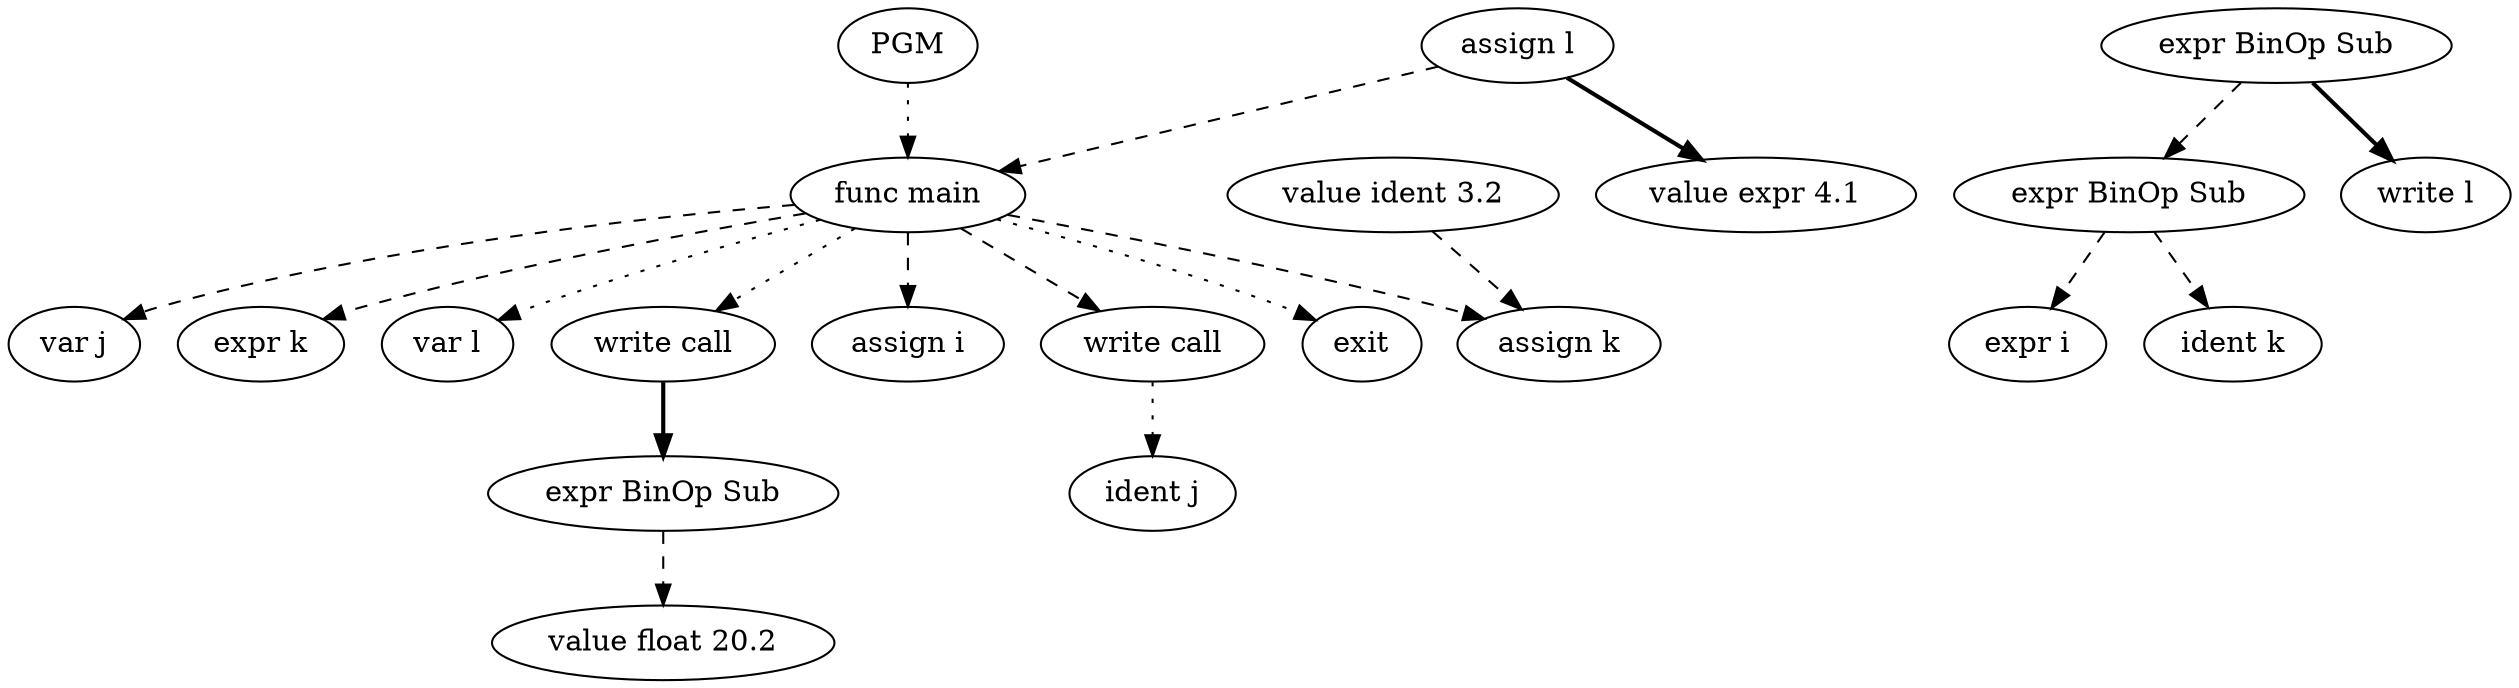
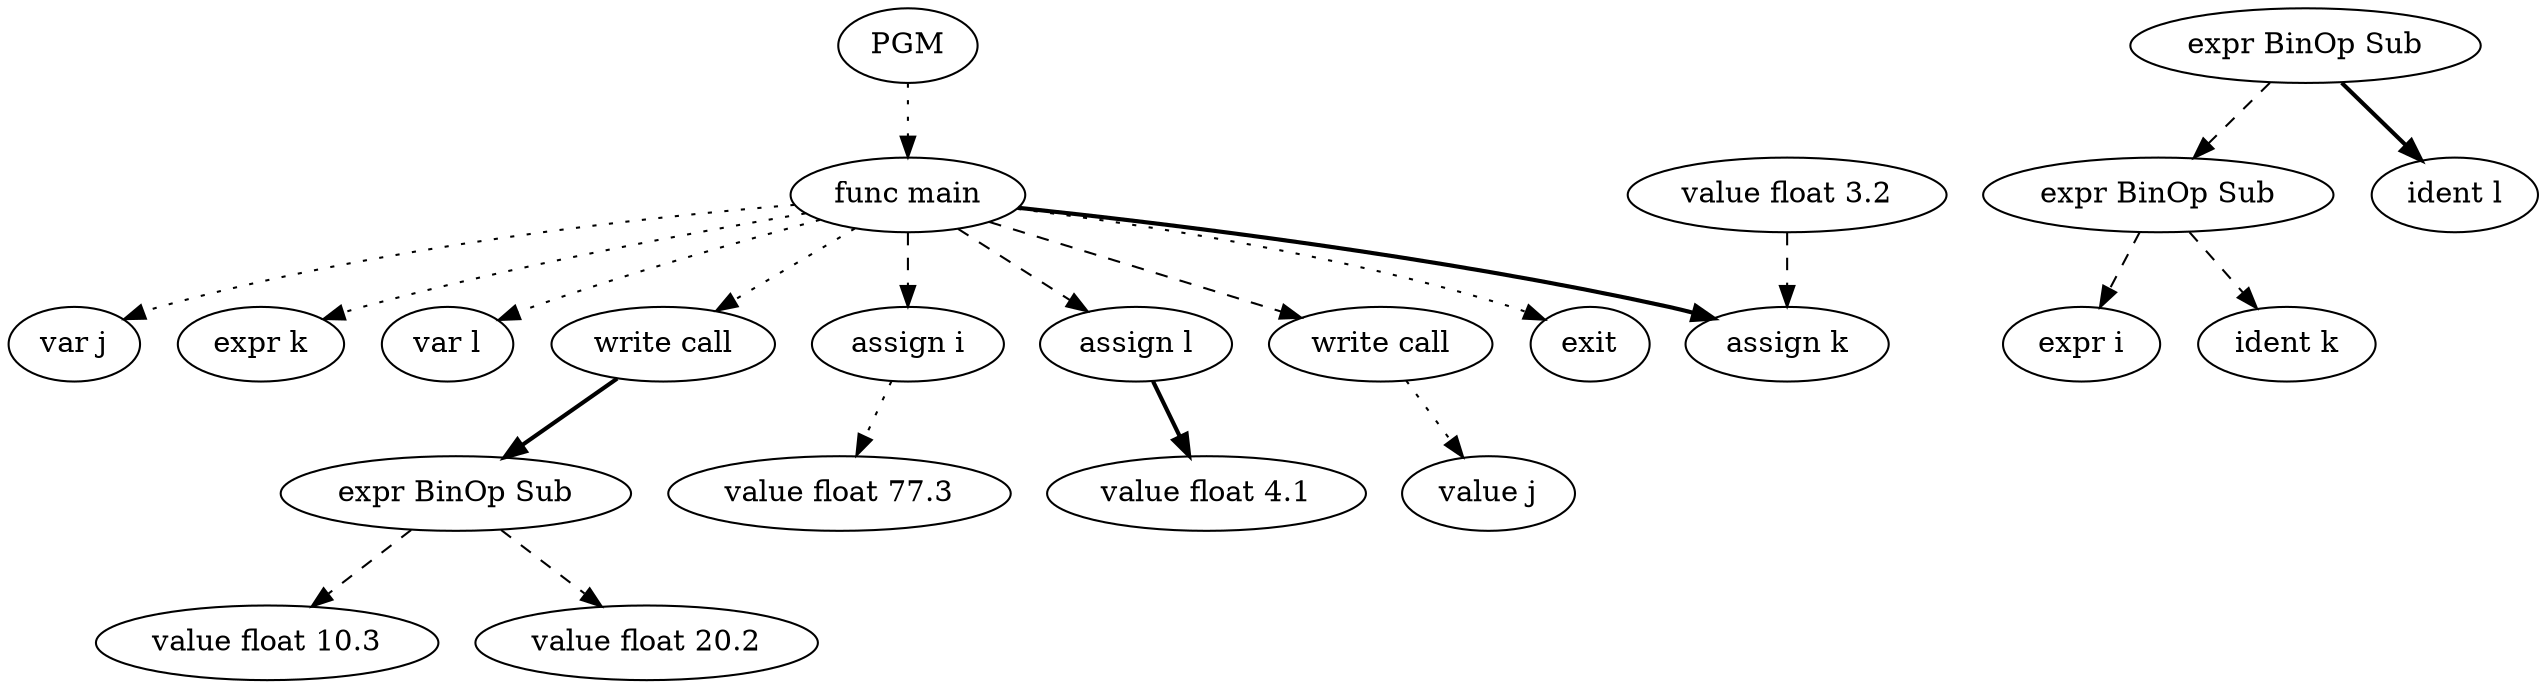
edge "assign l" -> "func main": reversed
node "value ident 3.2": label "value ident 3.2" -> "value float 3.2"
node "value expr 4.1": label "value expr 4.1" -> "value float 4.1"
node "write l": label "write l" -> "ident l"
edge "func main" -> "var j": style dashed -> dotted
edge "func main" -> "expr k": style dashed -> dotted
edge "func main" -> "assign k": style dashed -> bold
node "value float 77.3": added
node "ident j": label "ident j" -> "value j"
node "value float 10.3": added
